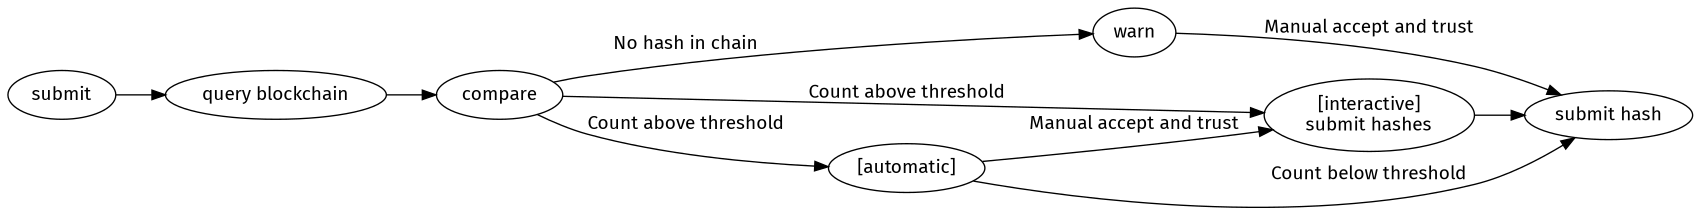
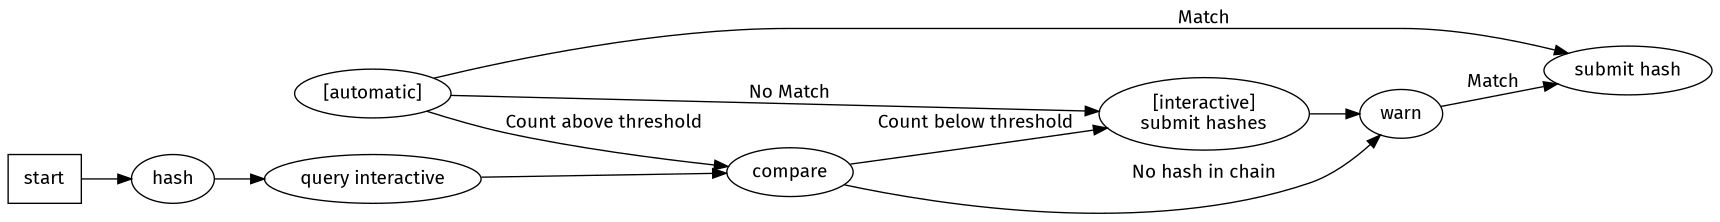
edge "warn" -> "submit hash": label "Manual accept and trust" -> "Match"
edge "compare" -> "[interactive] submit hashes": label "Count above threshold" -> "Count below threshold"
node "submit": label "submit" -> "hash"
node "query blockchain": label "query blockchain" -> "query interactive"
edge "[interactive] submit hashes" -> "submit hash": now "[interactive] submit hashes" -> "warn"
edge "[automatic]" -> "[interactive] submit hashes": label "Manual accept and trust" -> "No Match"
edge "compare" -> "[automatic]": reversed
edge "[automatic]" -> "submit hash": label "Count below threshold" -> "Match"
node "start": added
